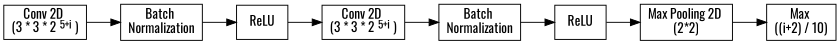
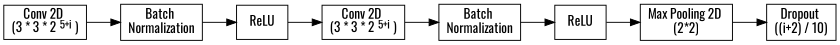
node "Max ((i+2) / 10)": label "Max ((i+2) / 10)" -> "Dropout ((i+2) / 10)"
